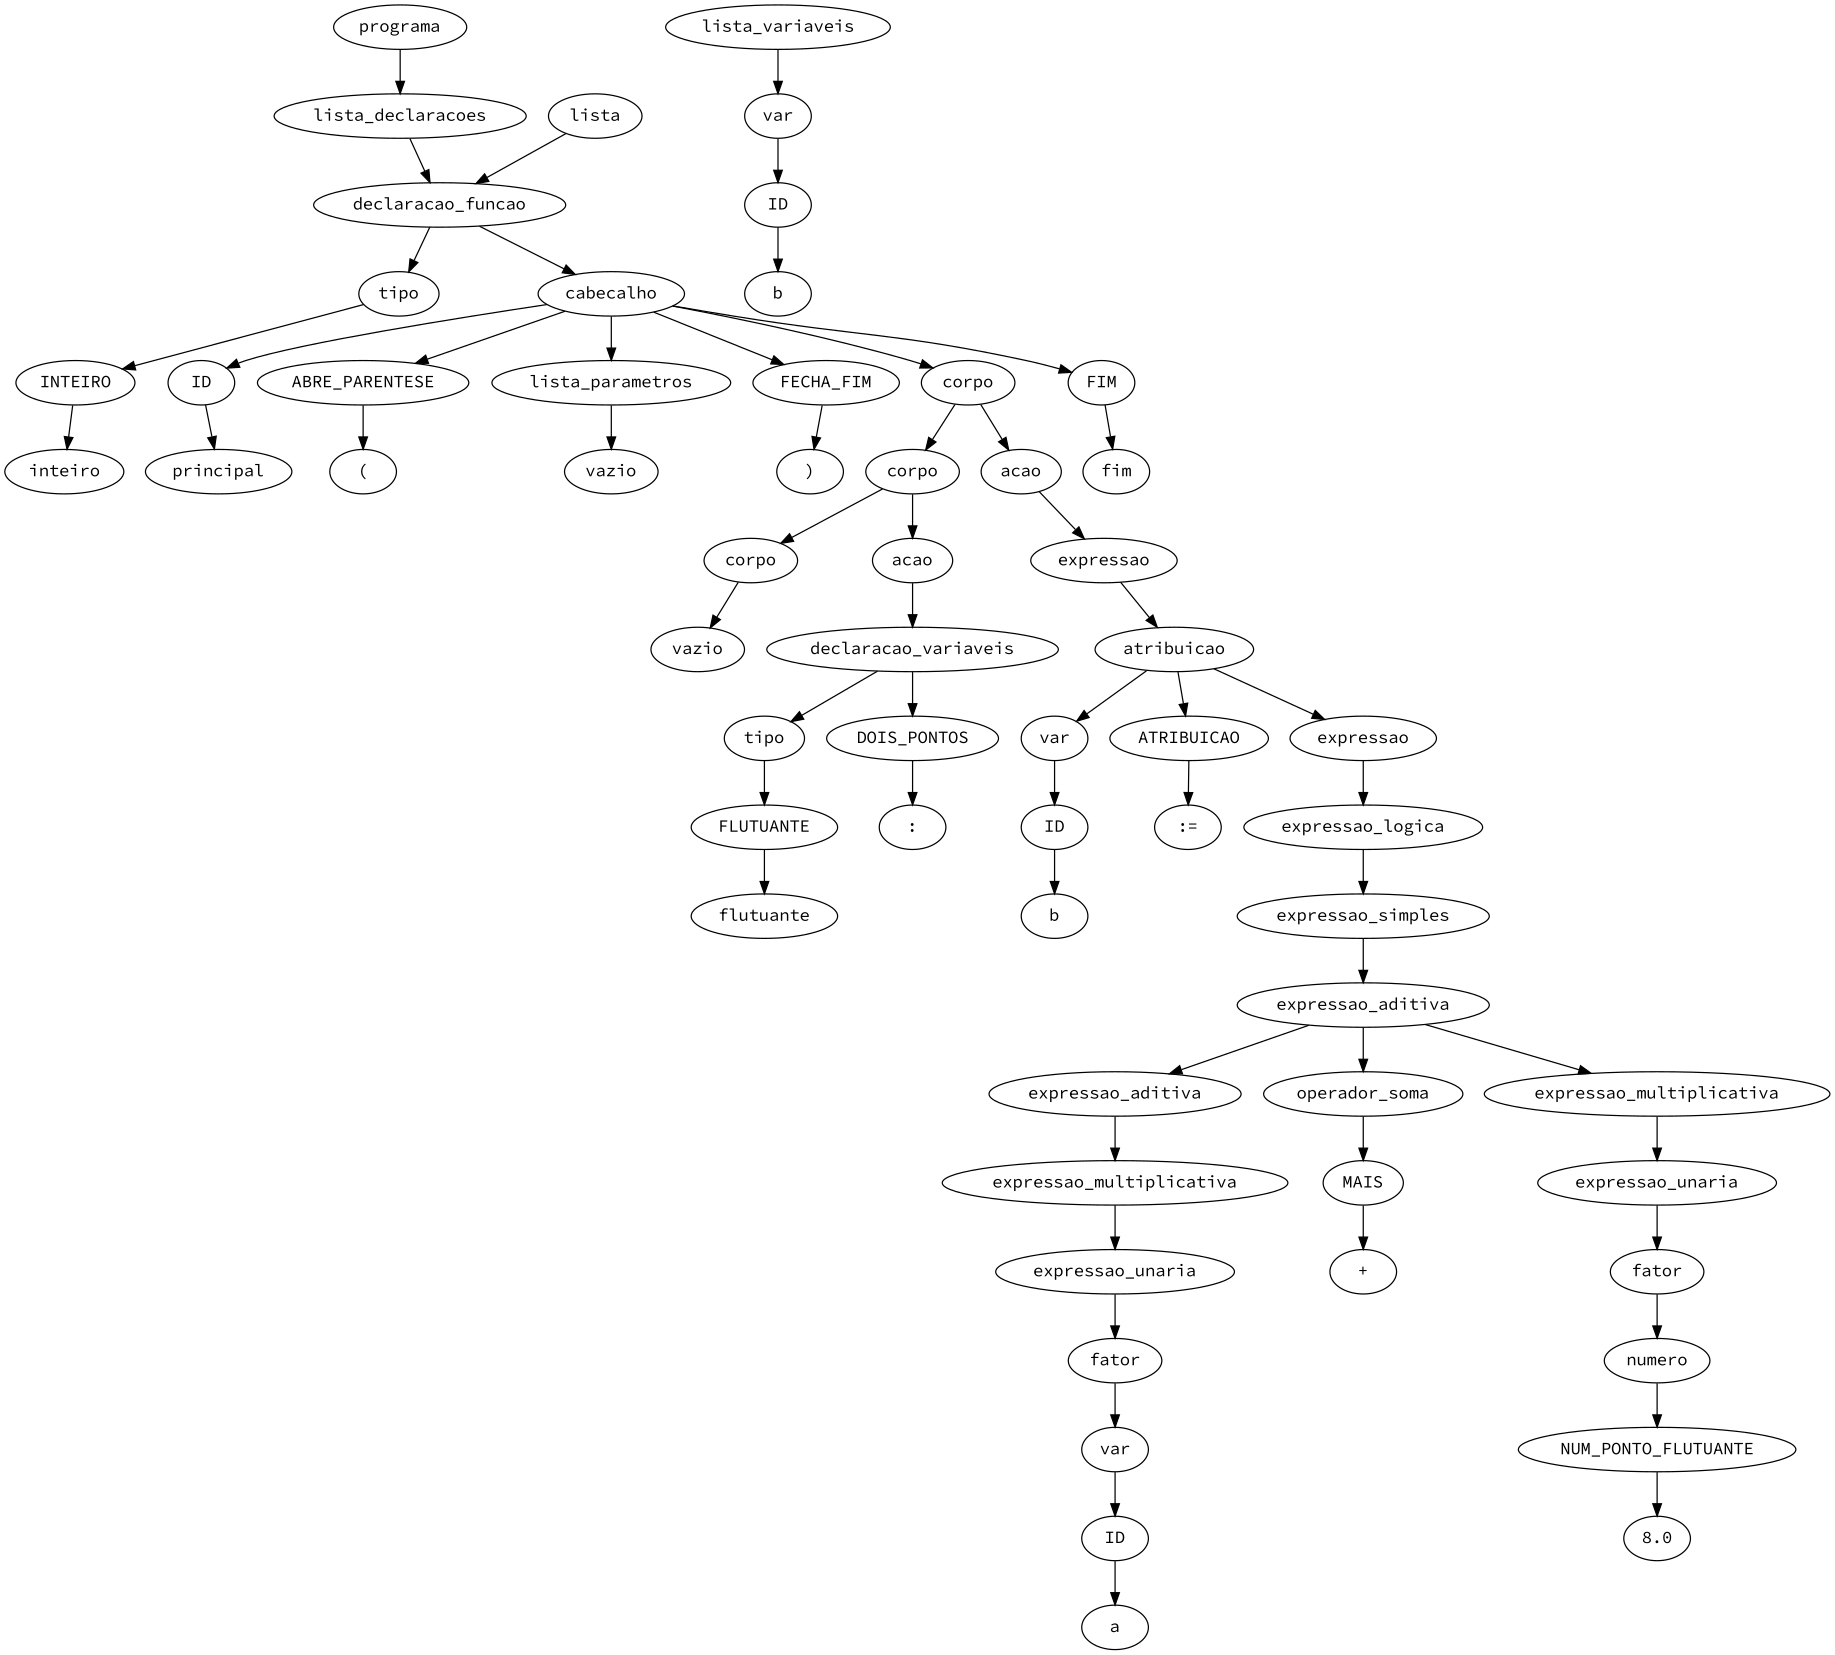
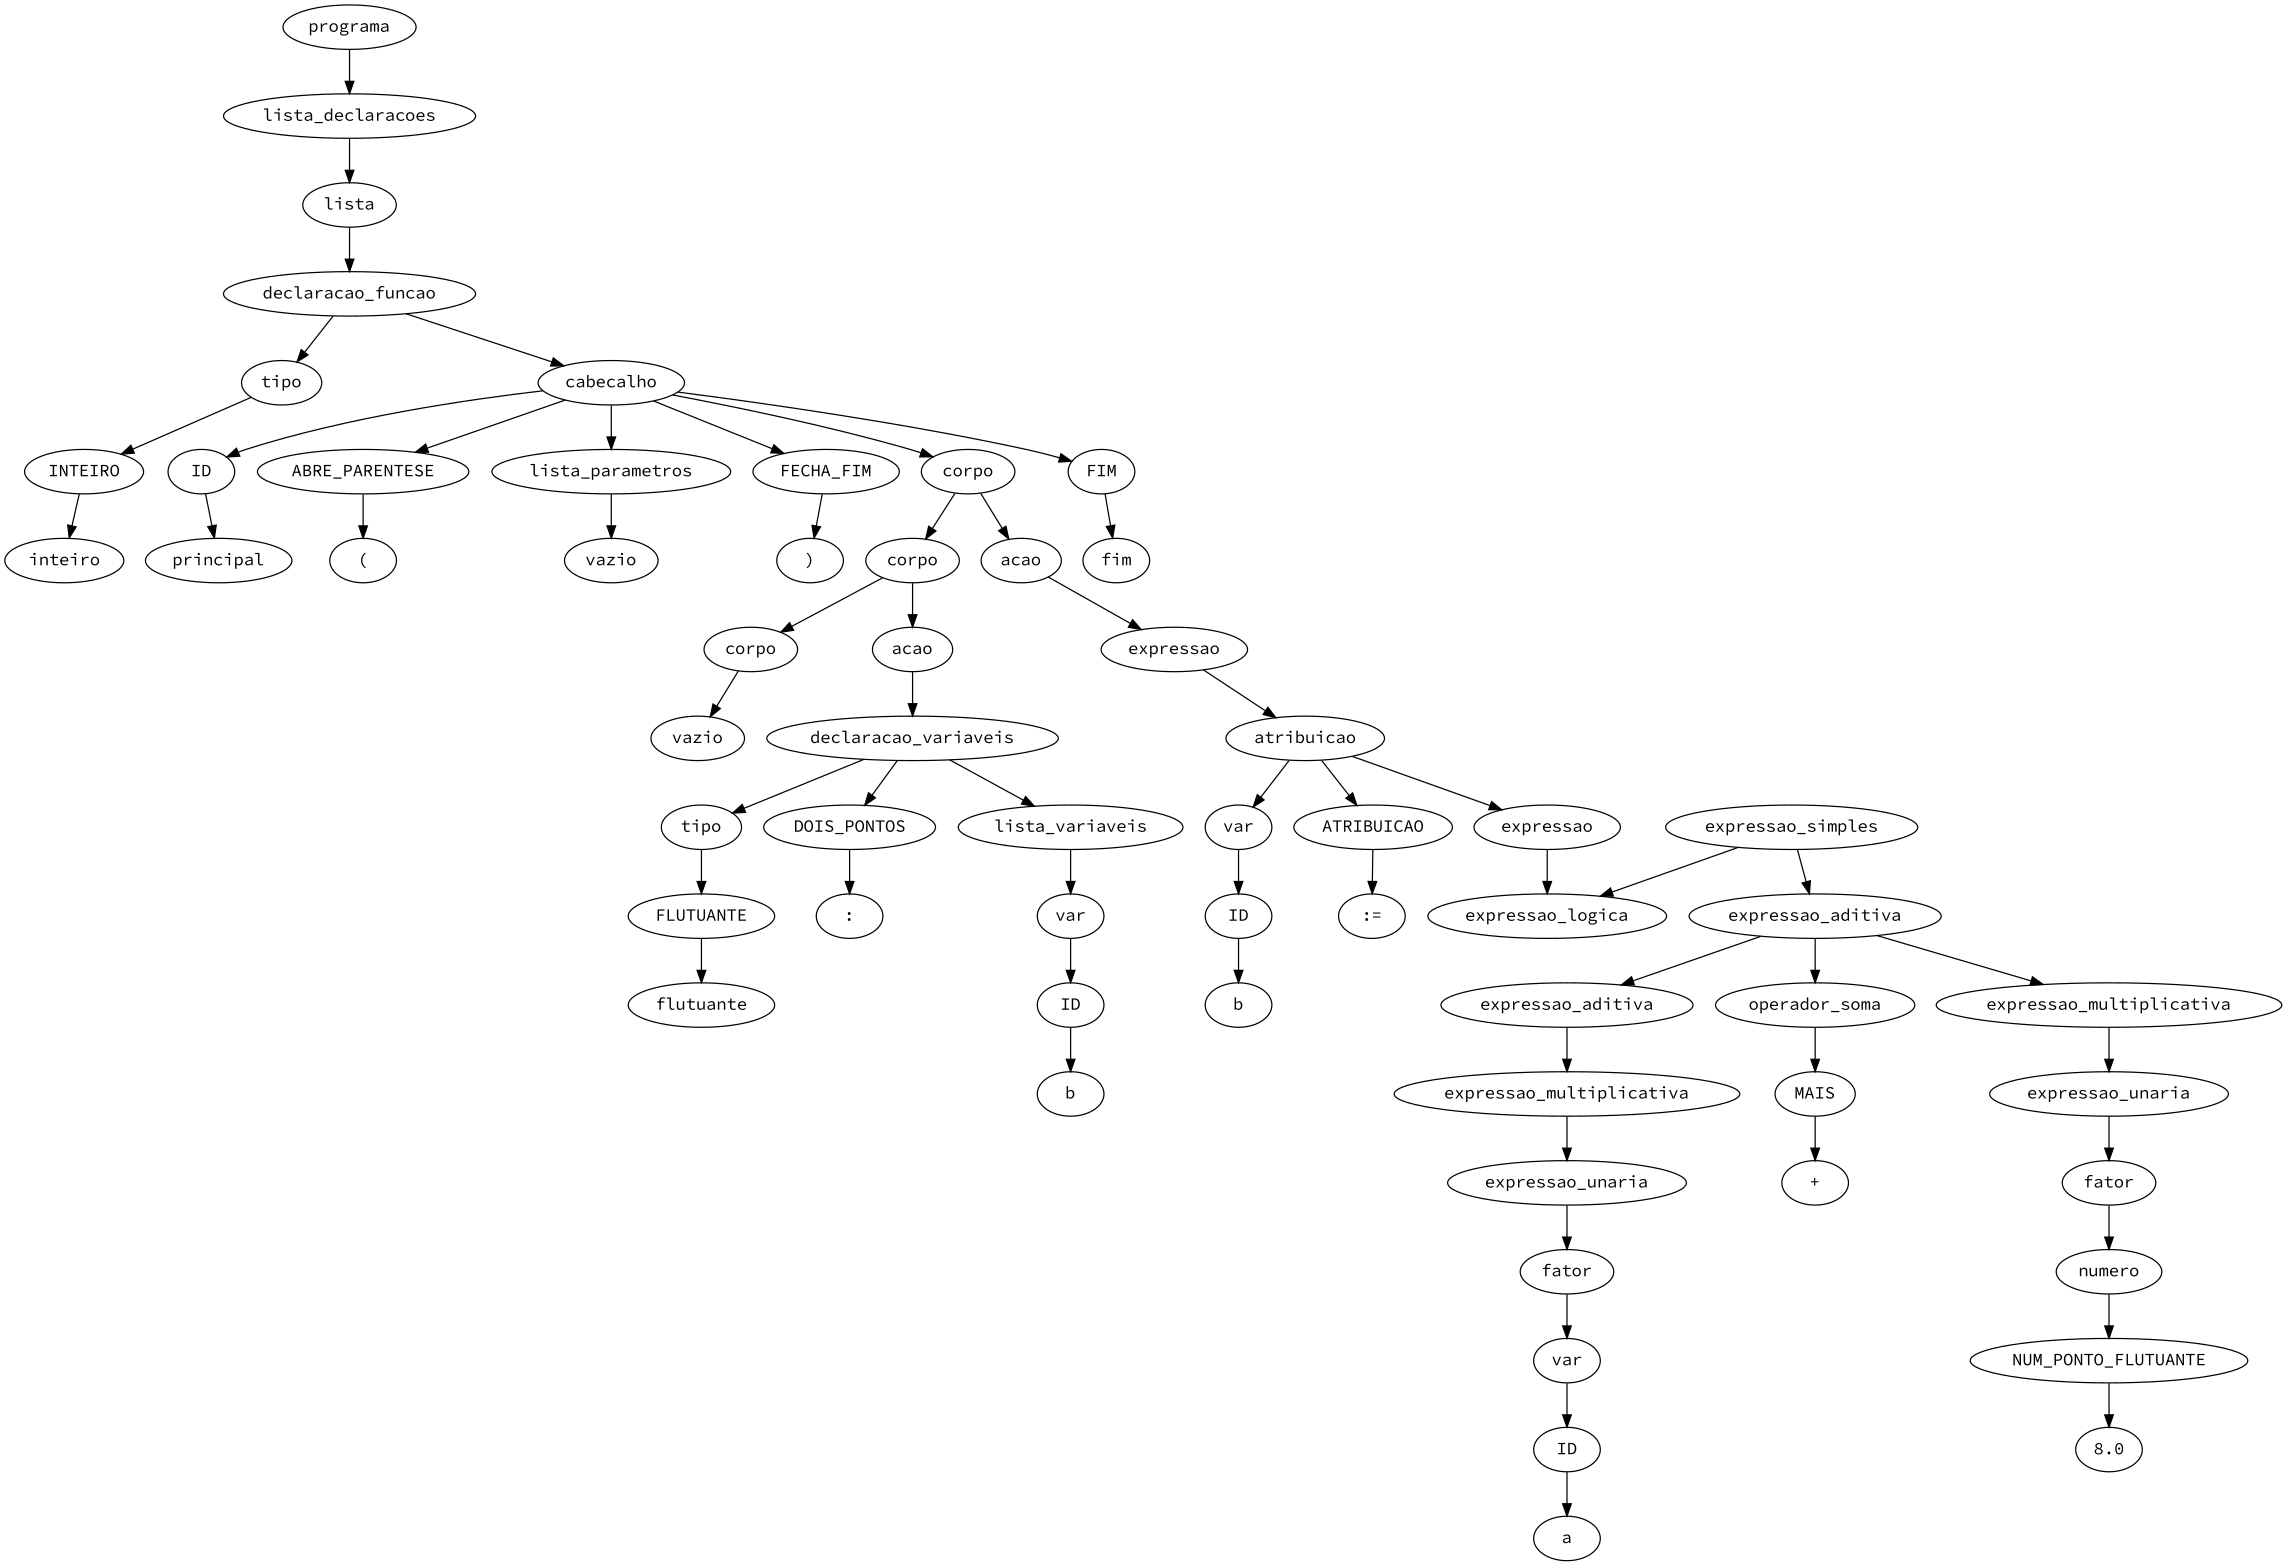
edge "lista_declaracoes" -> "declaracao_funcao": now "lista_declaracoes" -> "lista"
edge "declaracao_variaveis" -> "lista_variaveis": added
edge "expressao_logica" -> "expressao_simples": reversed
